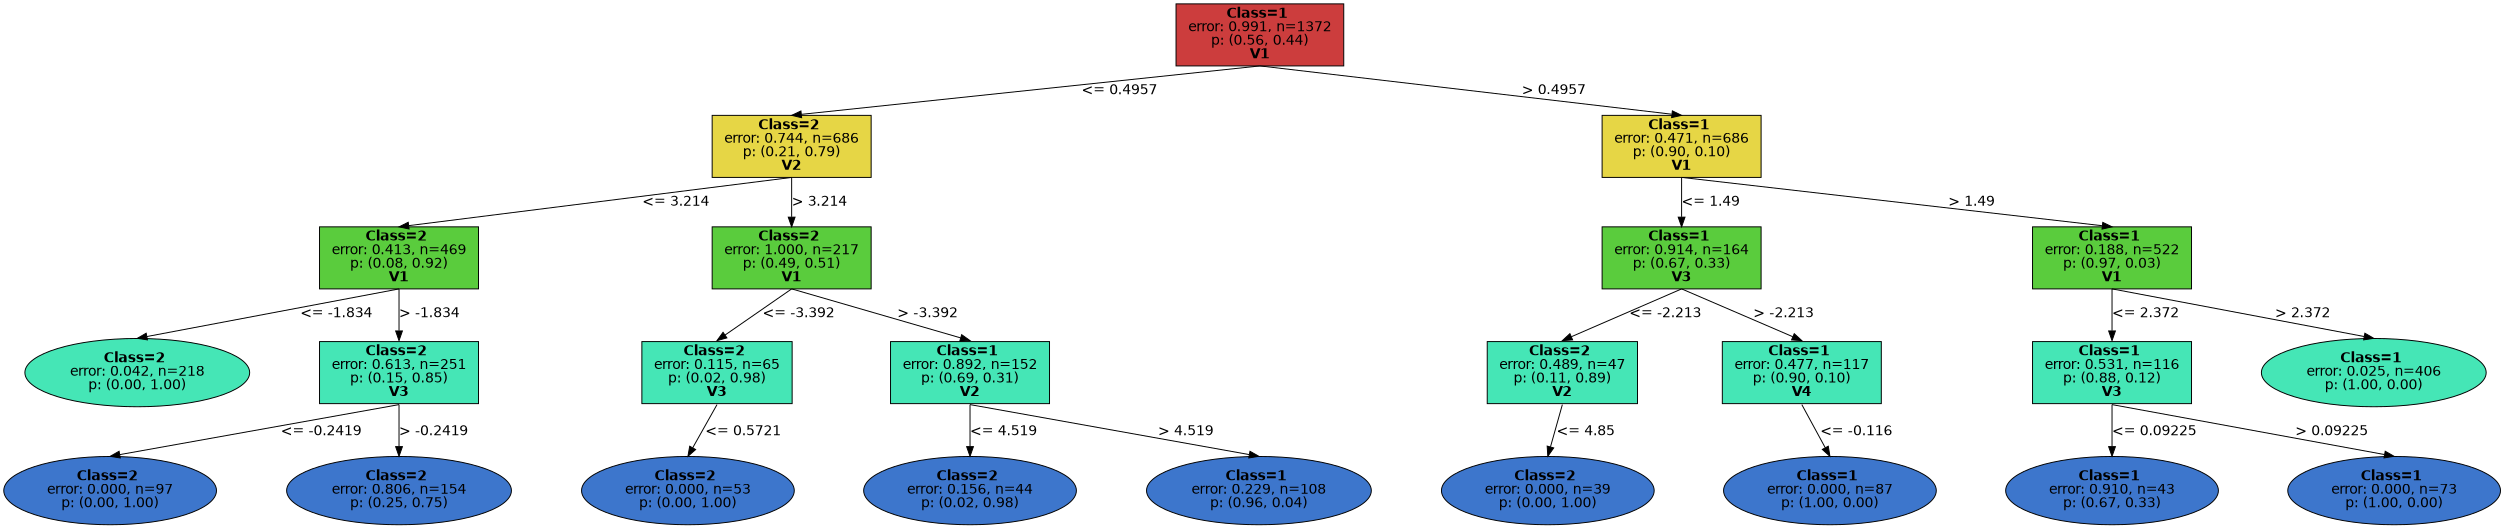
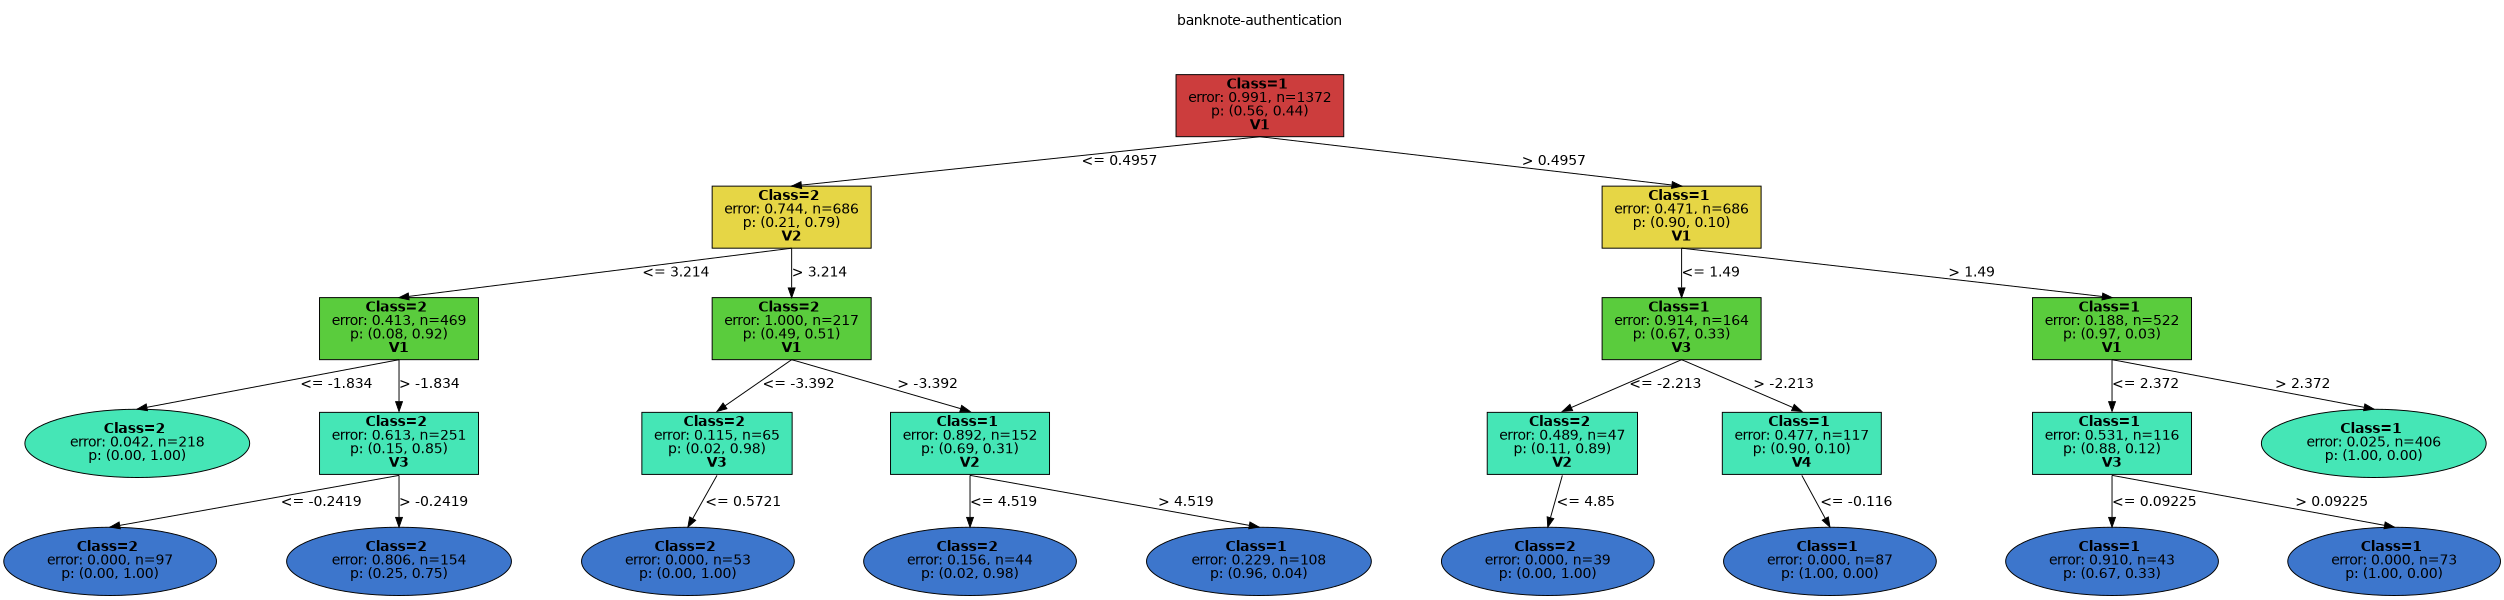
node "banknote-authentication": added
